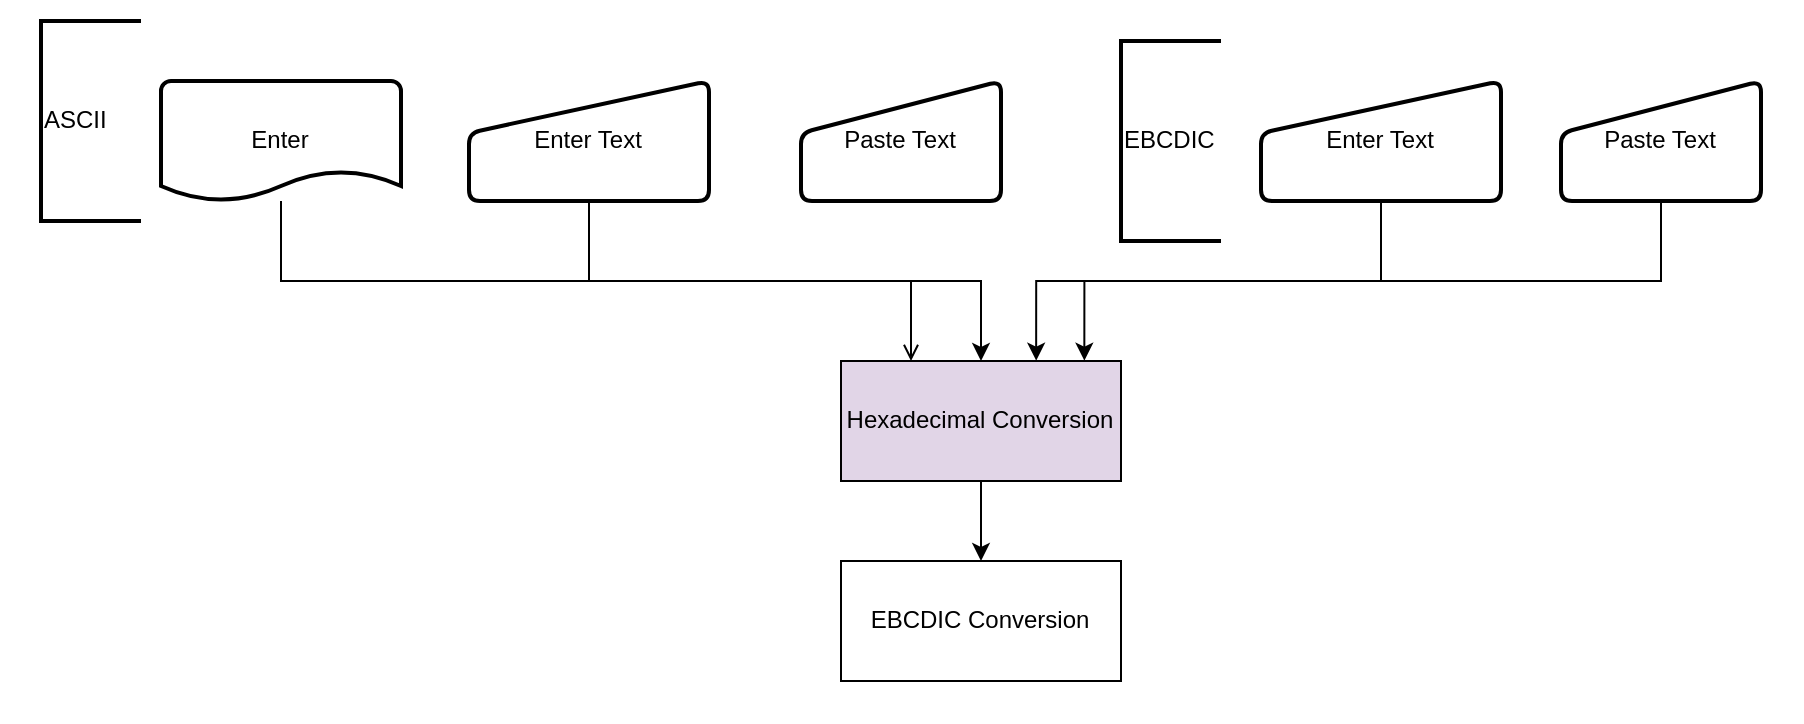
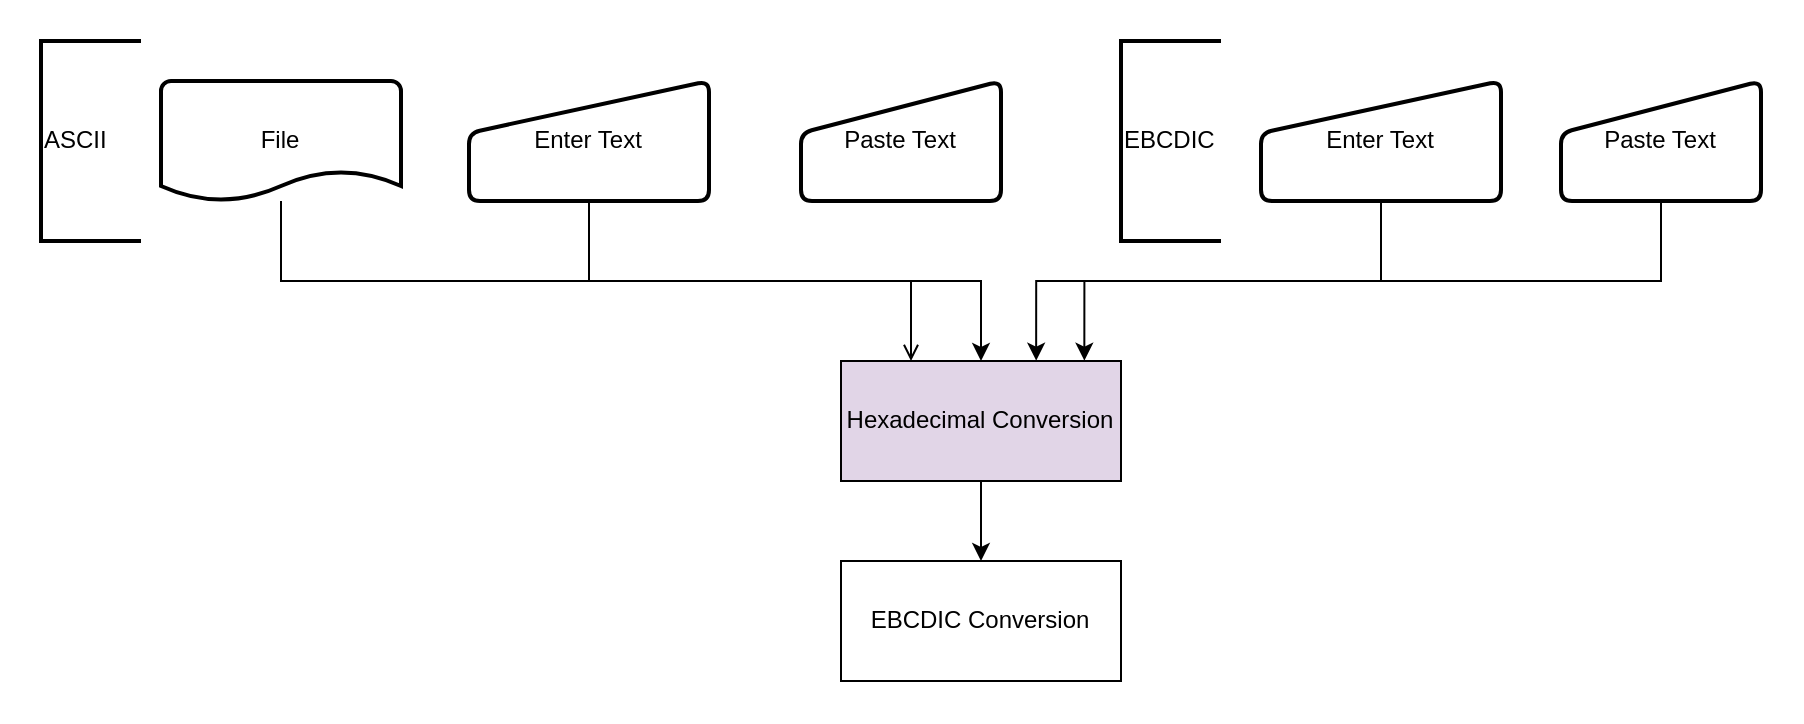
node "ASCII": moved (91, 121) -> (91, 141)
node "Enter": label "Enter" -> "File"
